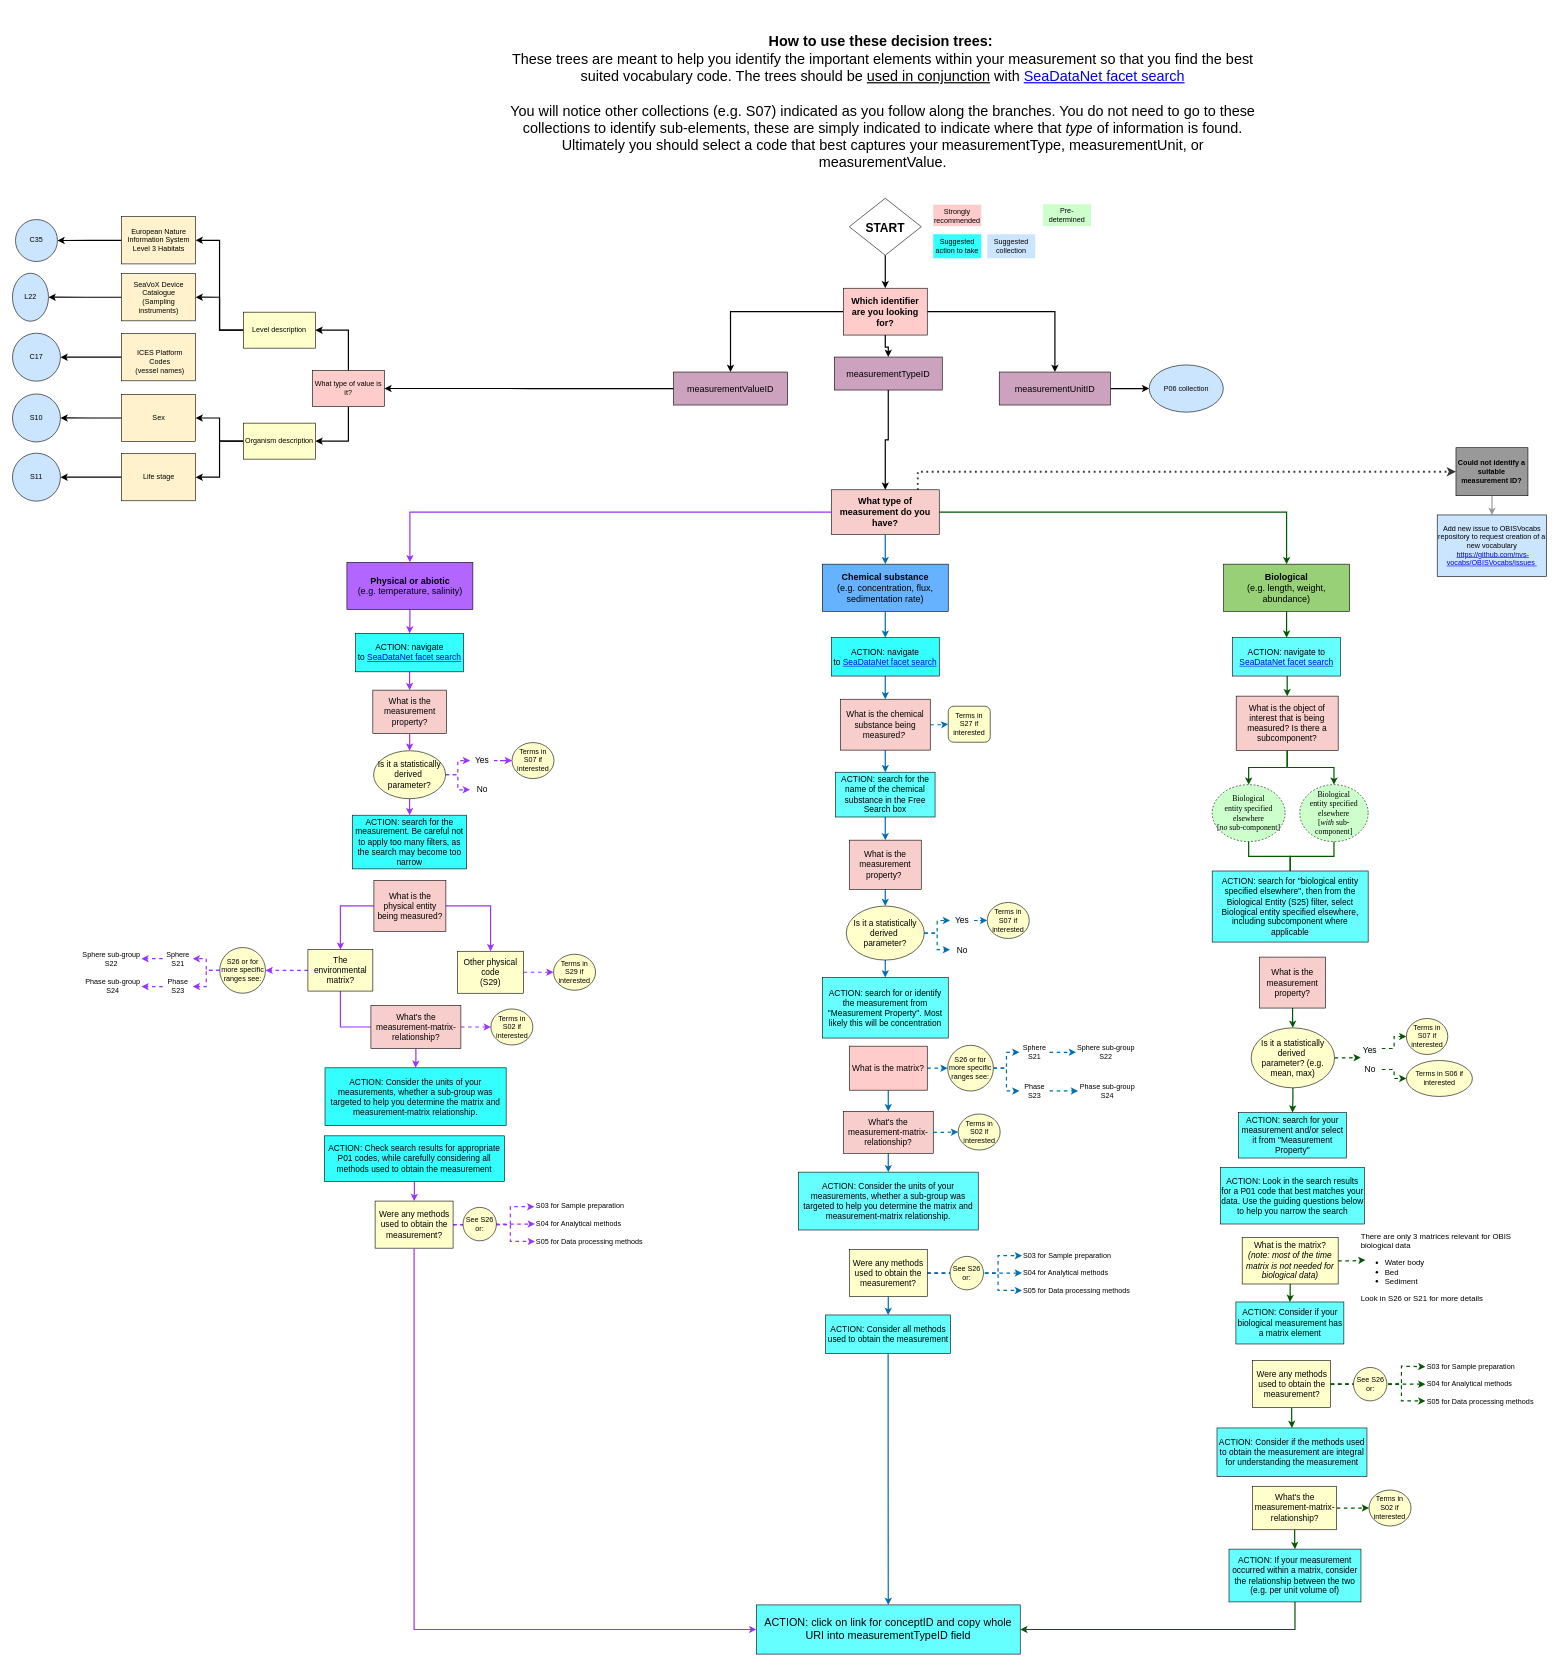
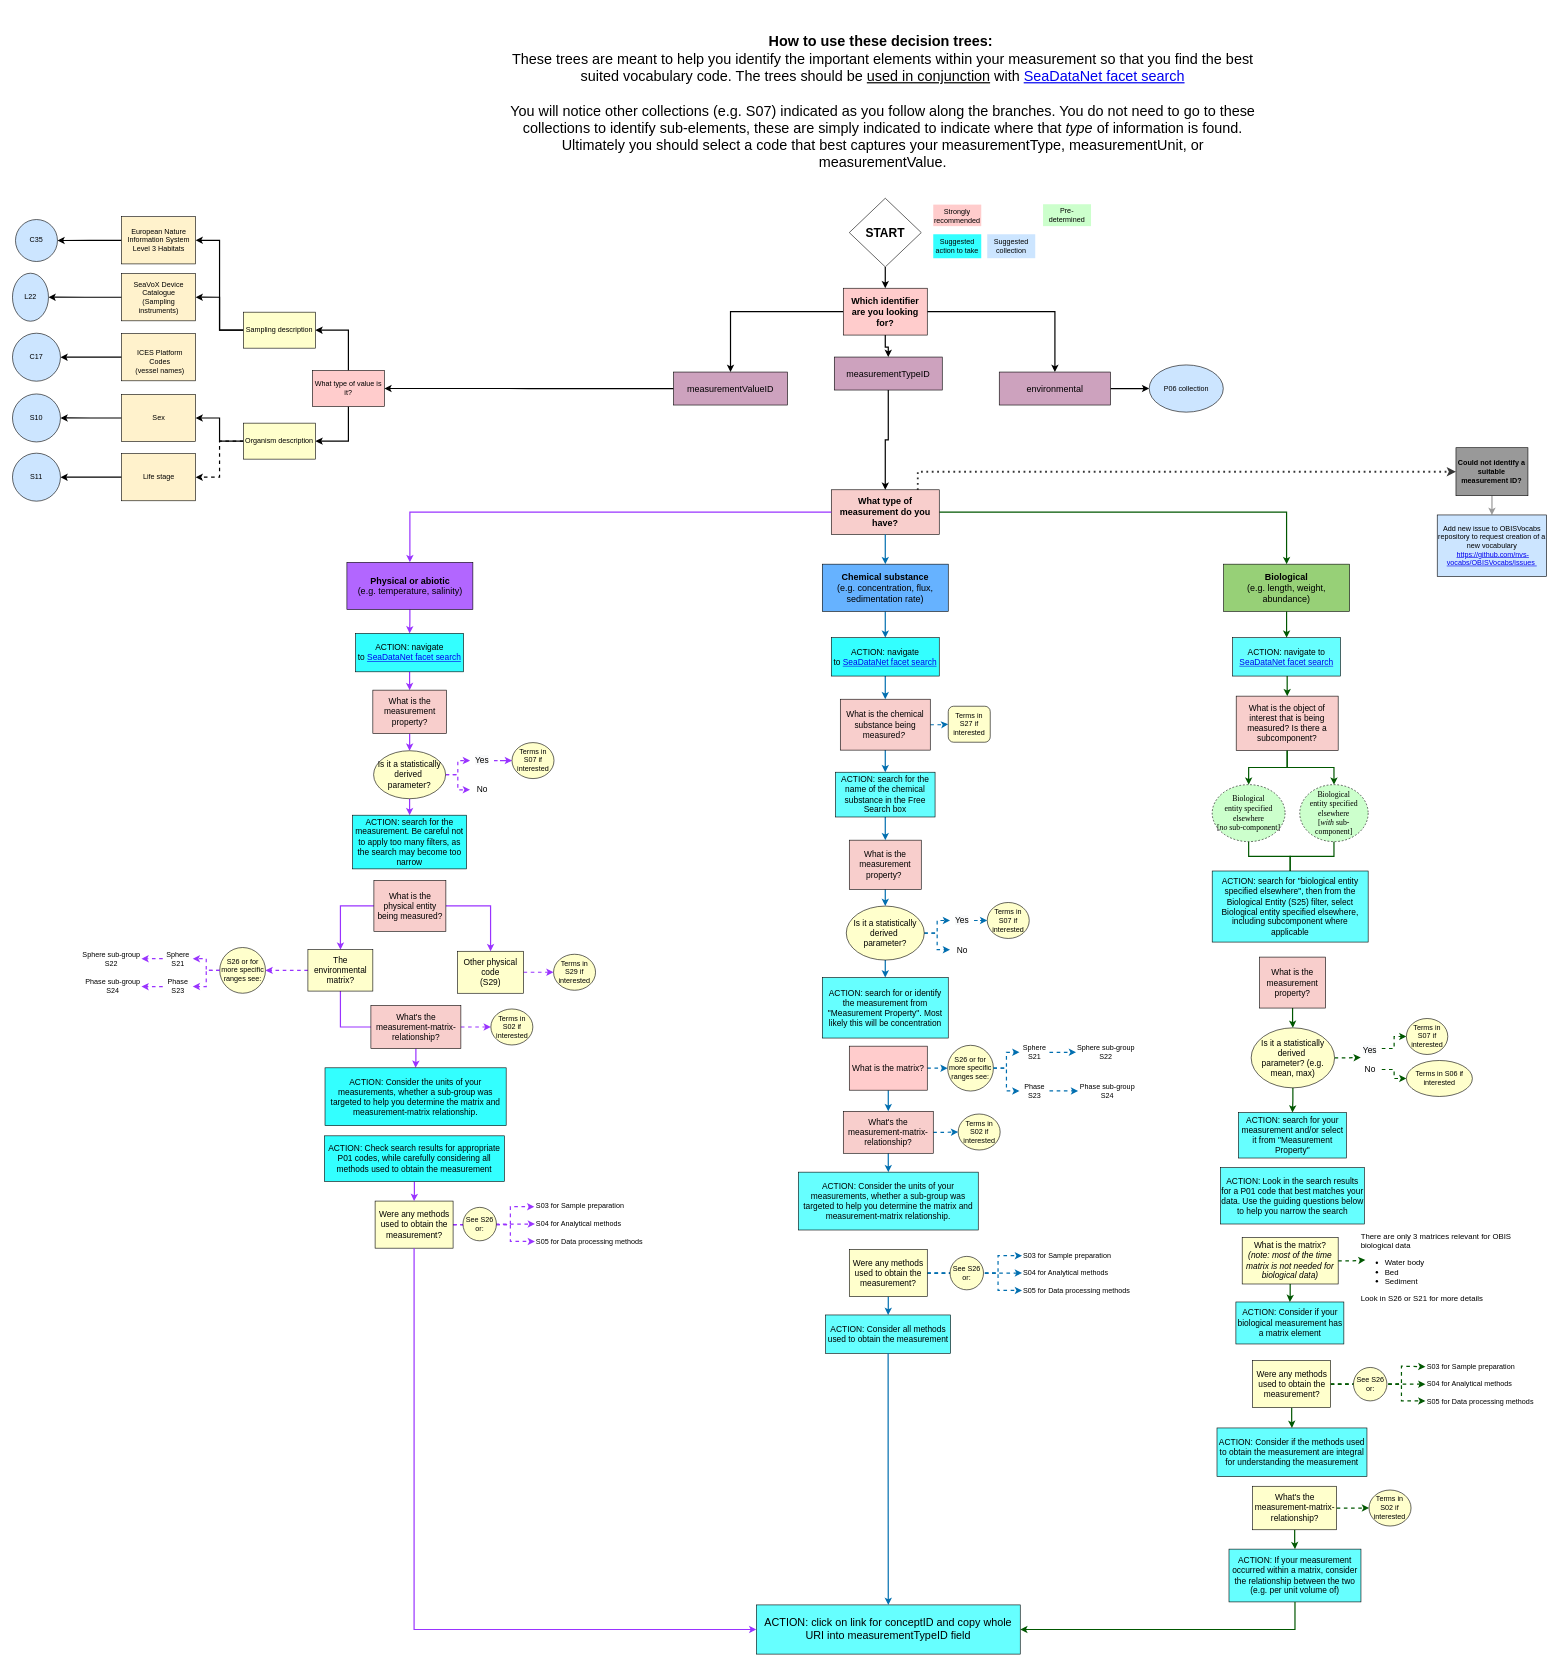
node "START": size 72x57 -> 72x69
node "Level description": label "Level description" -> "Sampling description"
node "measurementUnitID": label "measurementUnitID" -> "environmental"
edge "Organism description" -> "Life stage": style solid -> dashed
